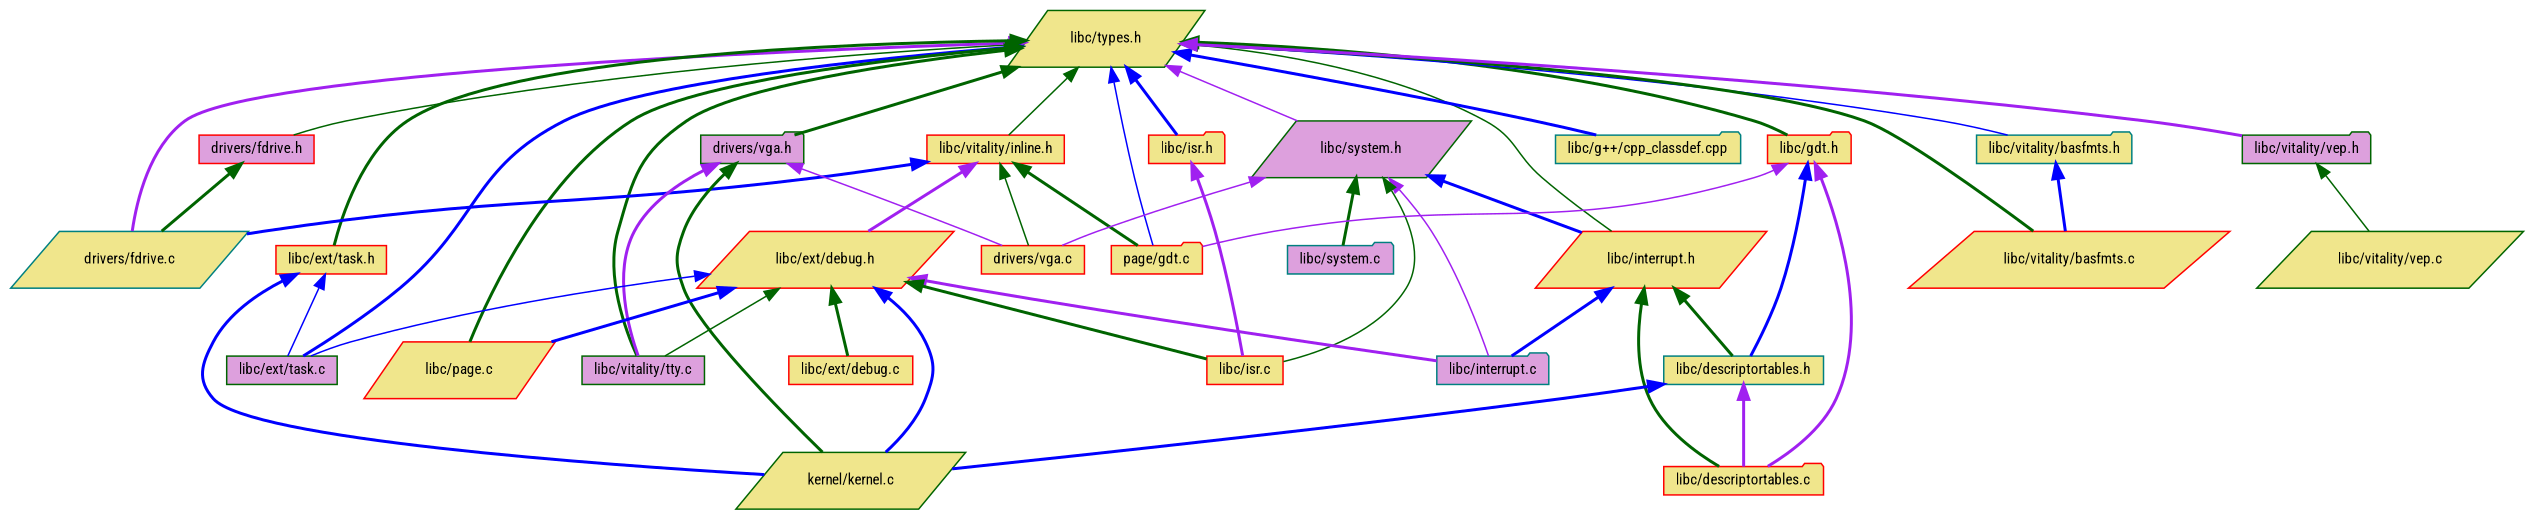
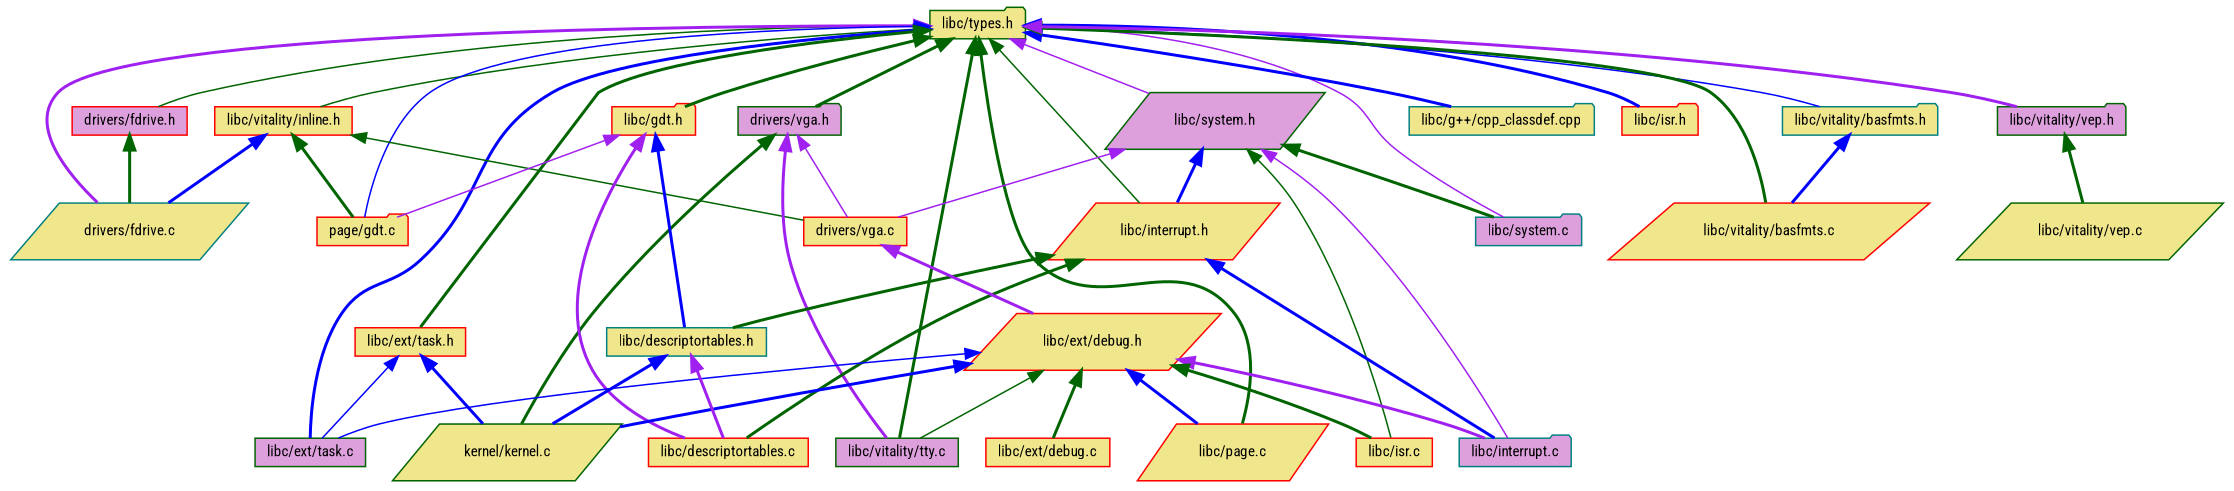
node "libc/types.h": shape parallelogram -> folder
edge "libc/system.c" -> "libc/types.h": added
edge "libc/ext/debug.h" -> "libc/vitality/inline.h": now "libc/ext/debug.h" -> "drivers/vga.c"
edge "libc/vitality/vep.c" -> "libc/vitality/vep.h": style solid -> bold
edge "libc/isr.c" -> "libc/isr.h": removed
node "libc/descriptortables.c": shape folder -> box
